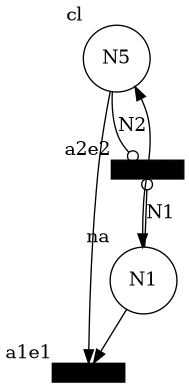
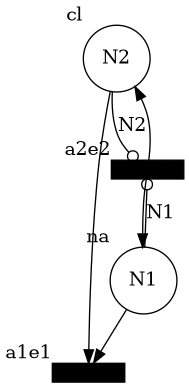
node "N5 cl": label "N5 cl" -> "N2 cl"
